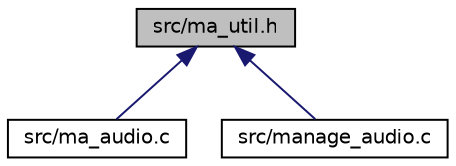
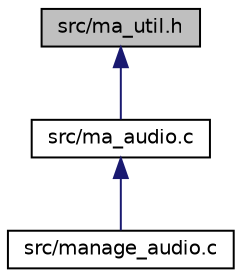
edge "src/manage_audio.c" -> "src/ma_util.h": now "src/manage_audio.c" -> "src/ma_audio.c"
